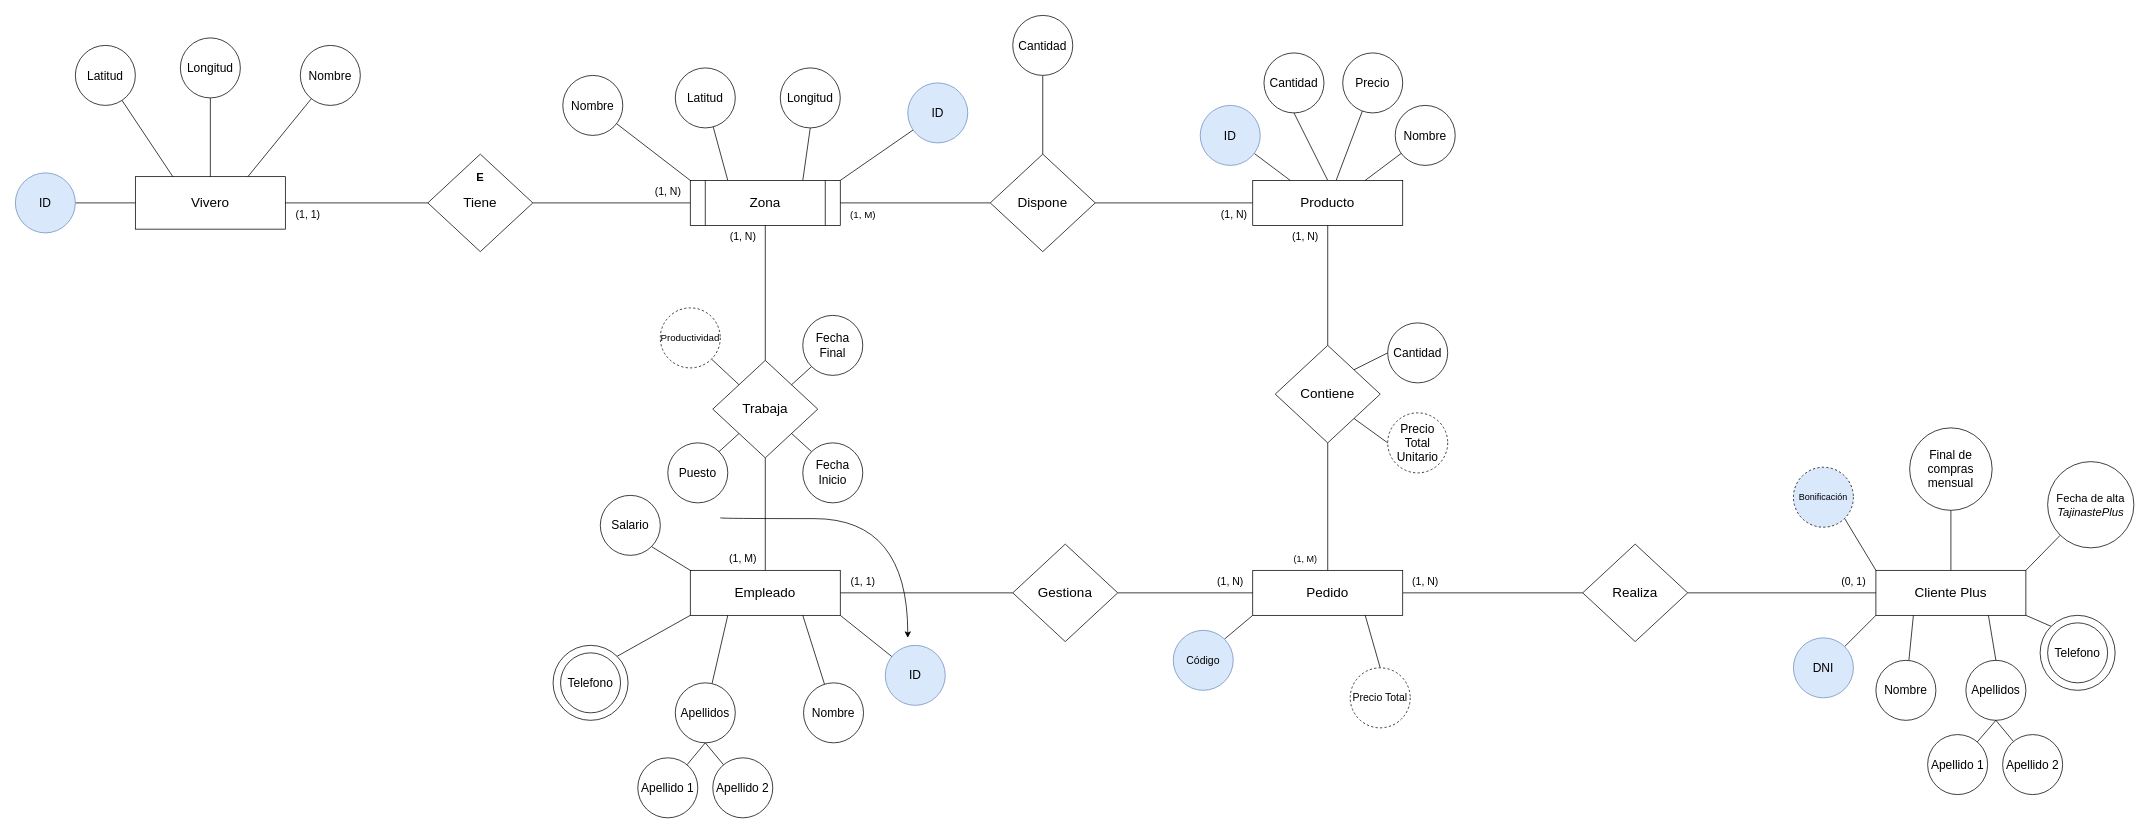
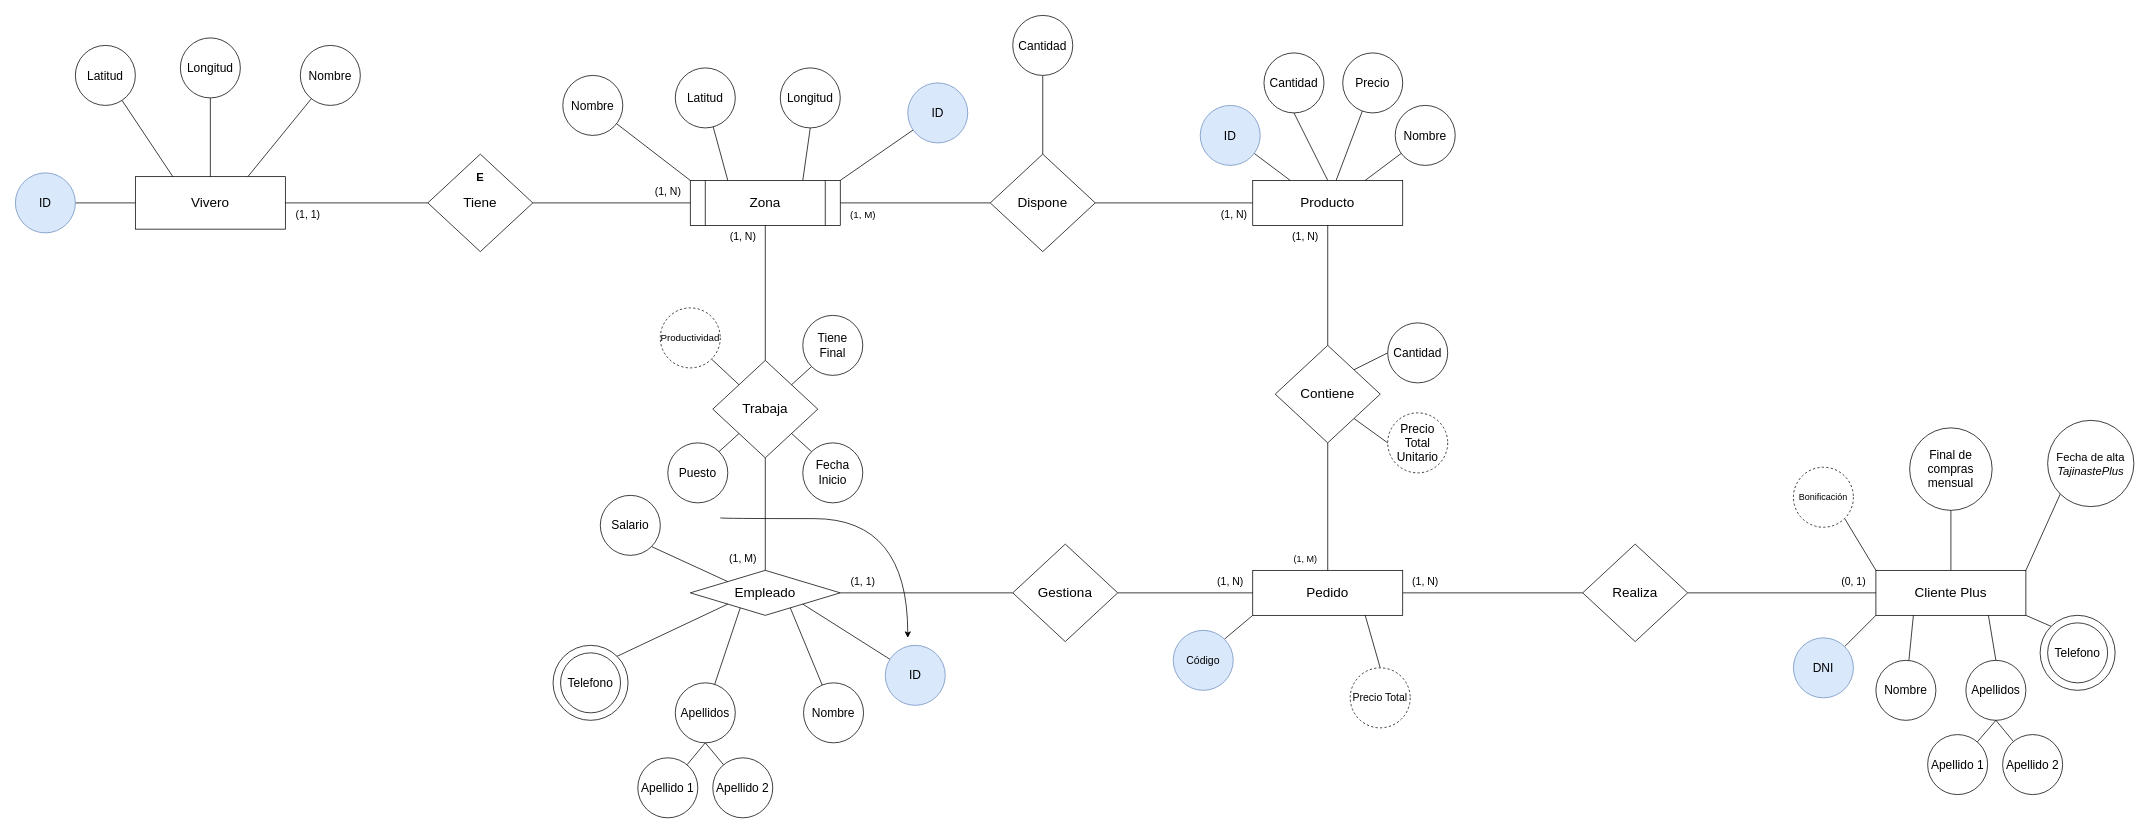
node "Fecha Final": label "Fecha Final" -> "Tiene Final"
node "Bonificación": fillcolor #dae8fc -> #ffffff
node "Fecha de alta TajinastePlus": moved (2091, 505) -> (2091, 464)
node "Empleado": shape rectangle -> diamond
